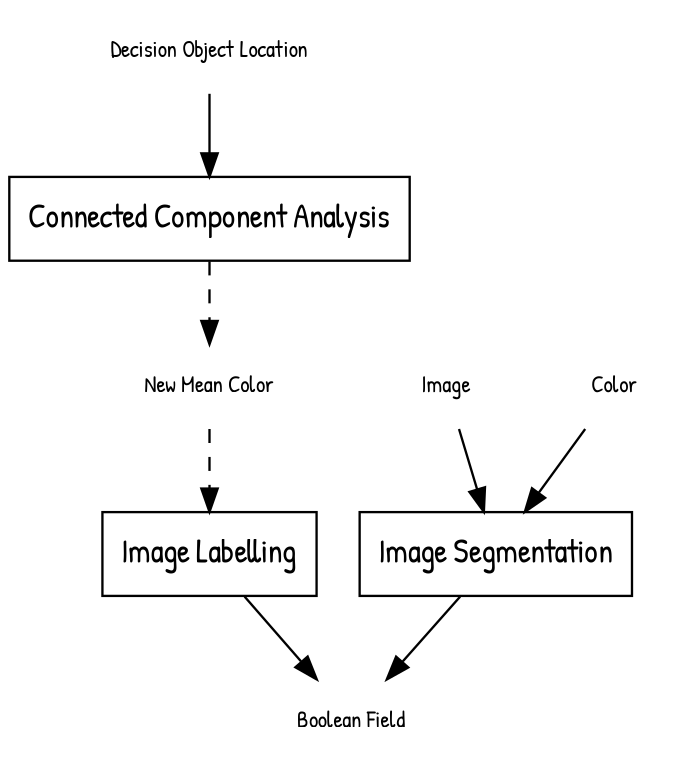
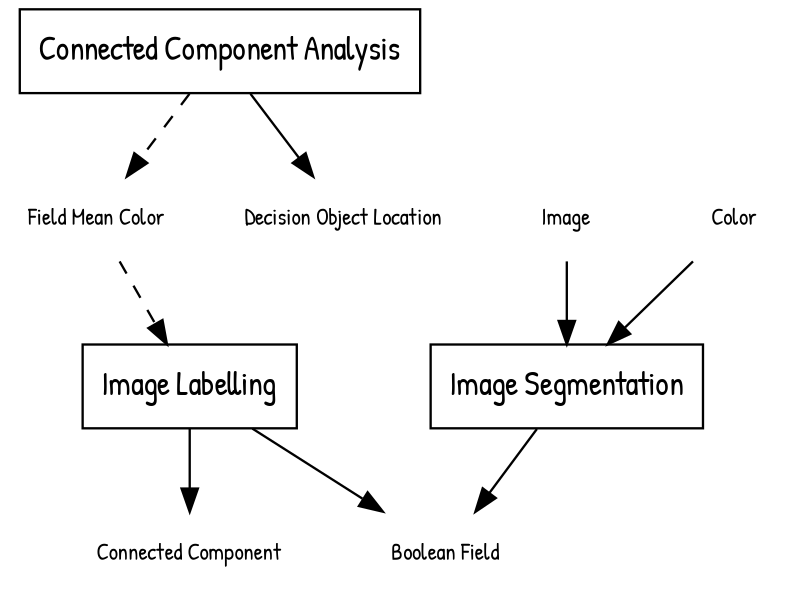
edge "Decision Object Location" -> "Connected Component Analysis": reversed
node "New Mean Color": label "New Mean Color" -> "Field Mean Color"
node "Connected Component": added
